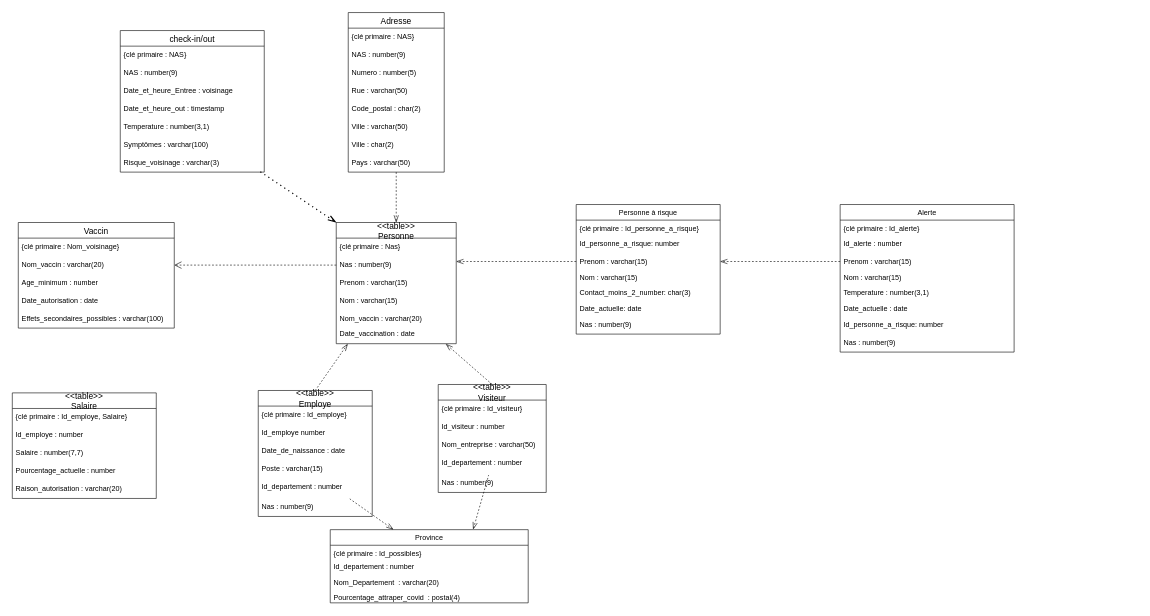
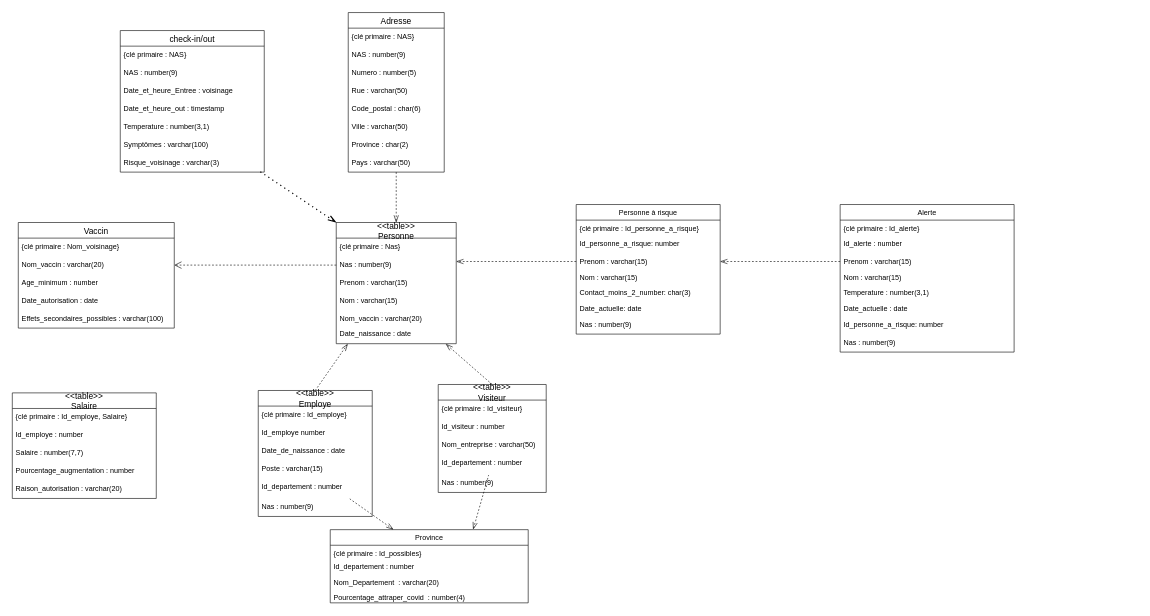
node "Code_postal : char(2)": label "Code_postal : char(2)" -> "Code_postal : char(6)"
node "Ville : char(2)": label "Ville : char(2)" -> "Province : char(2)"
node "Date_vaccination : date": label "Date_vaccination : date" -> "Date_naissance : date"
node "Pourcentage_actuelle : number": label "Pourcentage_actuelle : number" -> "Pourcentage_augmentation : number"
node "Pourcentage_attraper_covid : postal(4)": label "Pourcentage_attraper_covid : postal(4)" -> "Pourcentage_attraper_covid : number(4)"
